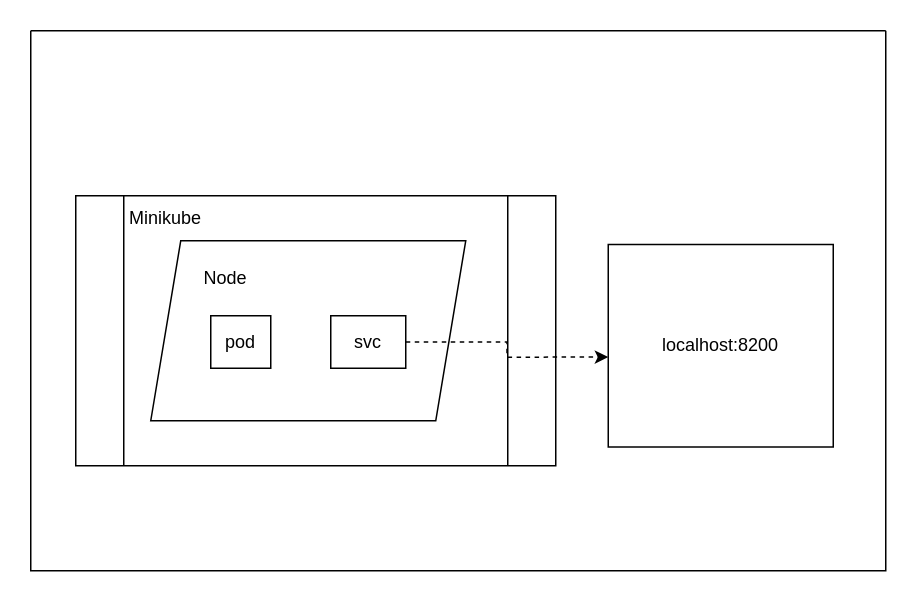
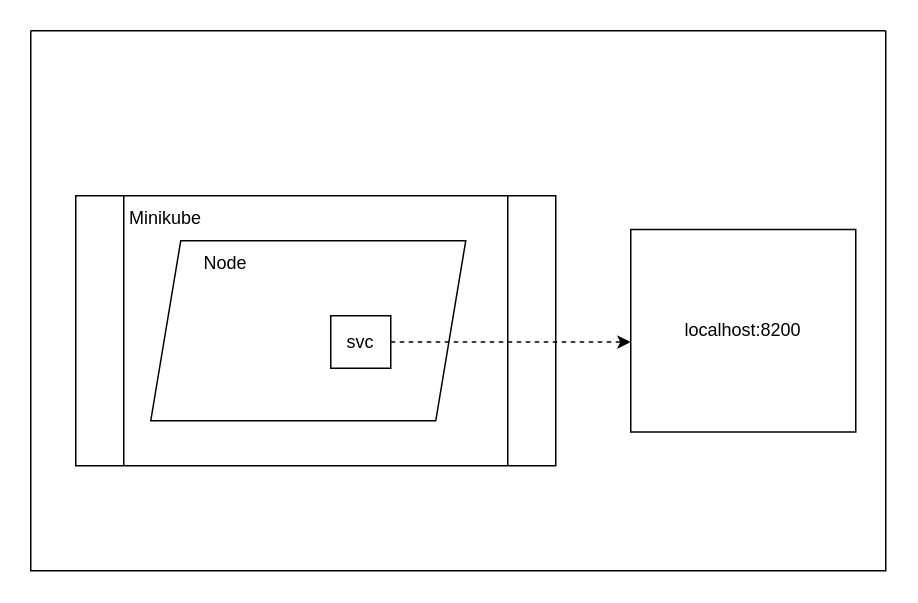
node "Node": moved (226, 278) -> (226, 263)
node "pod": removed
node "svc": size 75x53 -> 60x53
node "localhost:8200": moved (721, 346) -> (743, 331)
